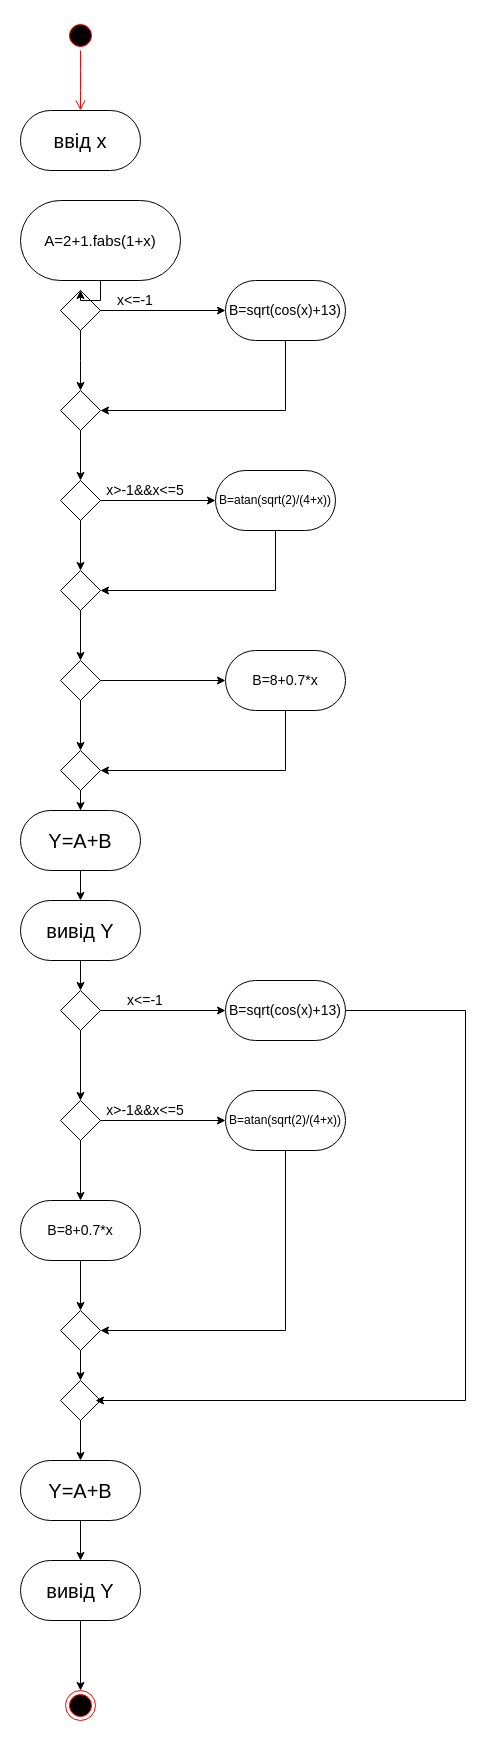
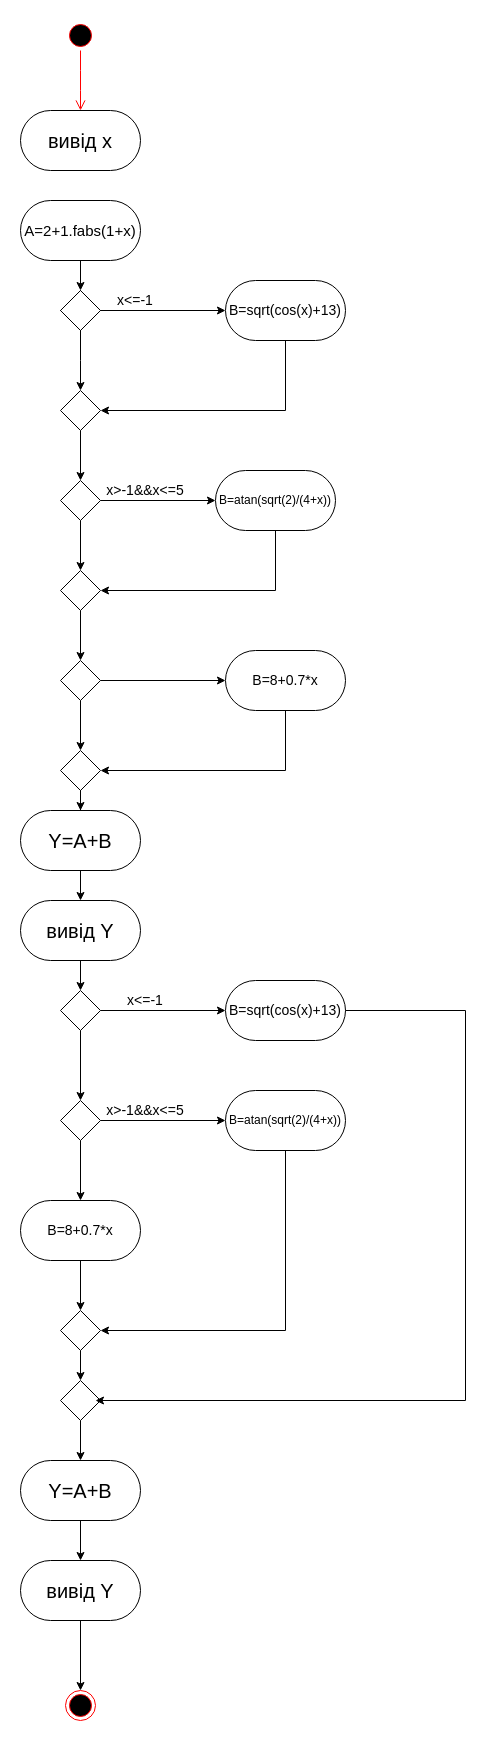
node "ввід x": label "ввід x" -> "вивід x"
node "A=2+1.fabs(1+x)": size 160x80 -> 120x60
